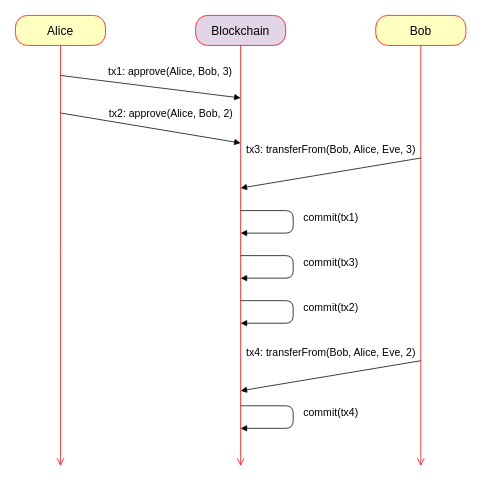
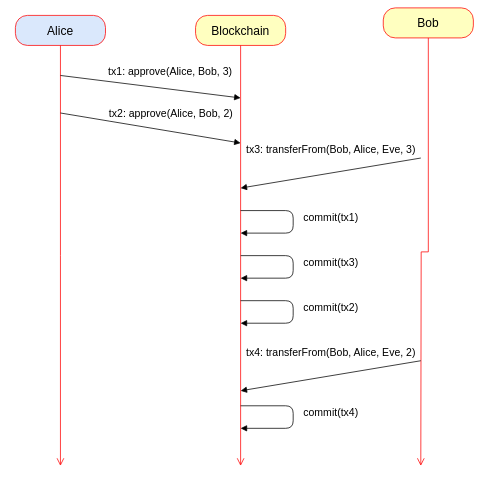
node "Alice": fillcolor #ffffc0 -> #dae8fc
node "Blockchain": fillcolor #e1d5e7 -> #ffffc0
node "Bob": moved (420, 30) -> (428, 23)
